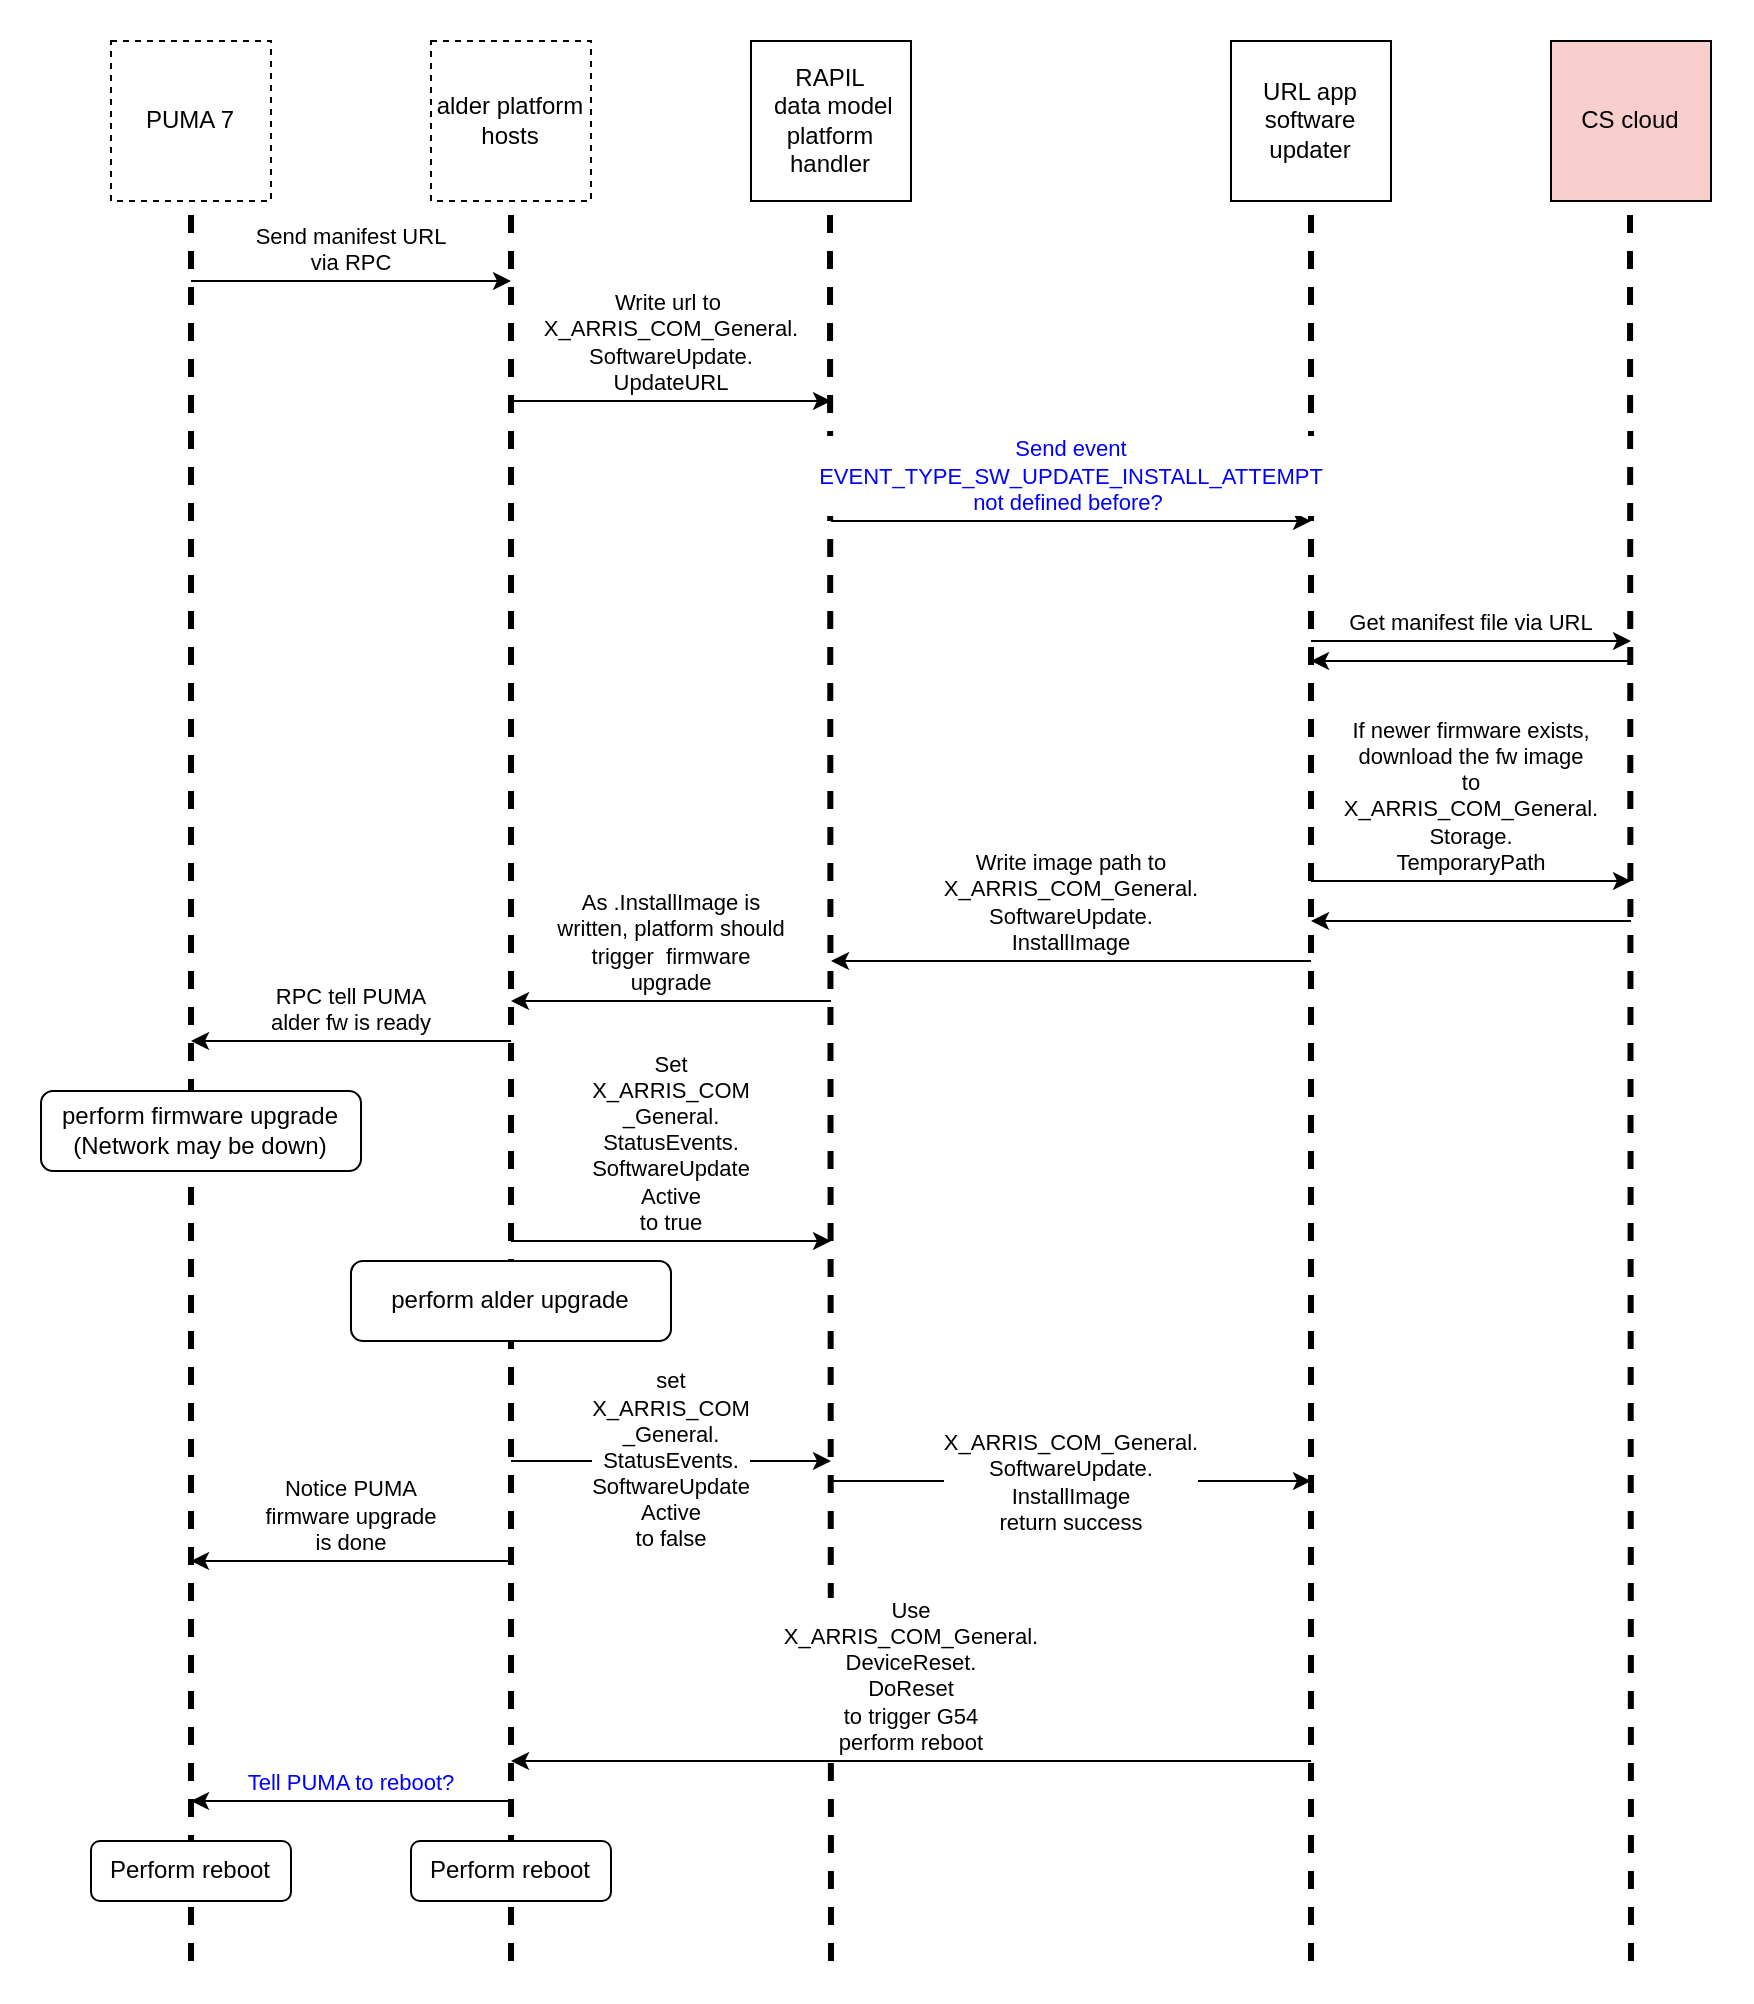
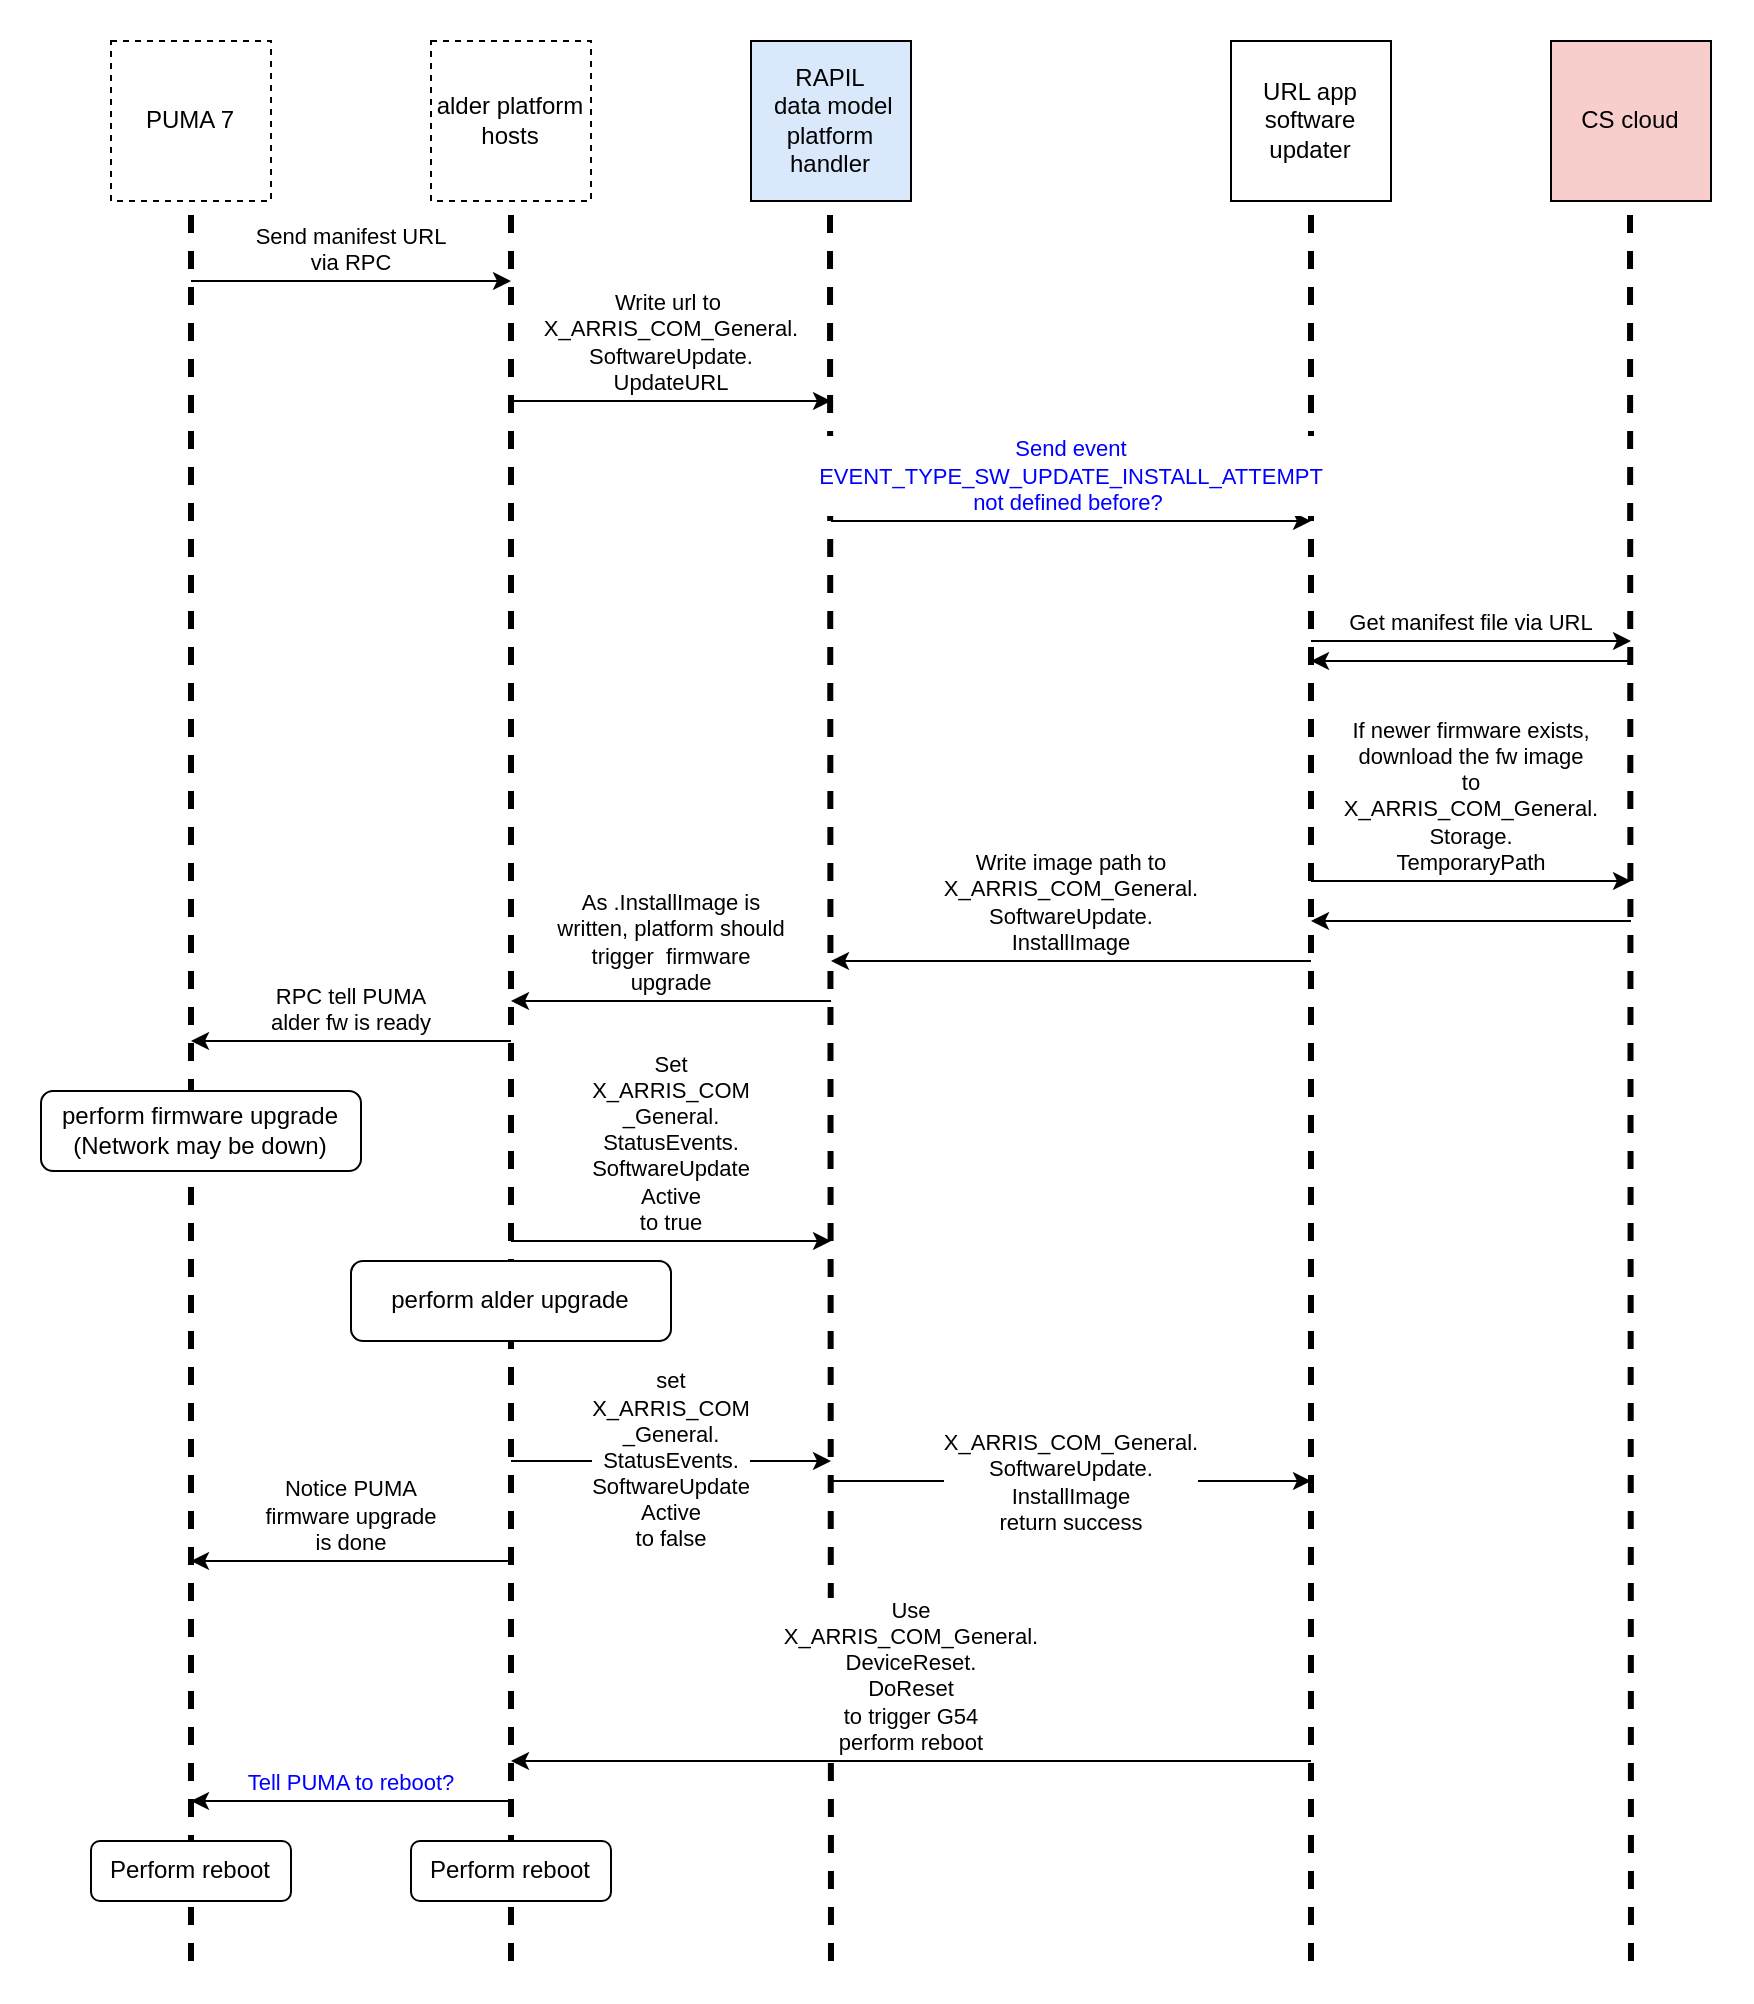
node "RAPIL data model platform handler": fillcolor #ffffff -> #dae8fc
